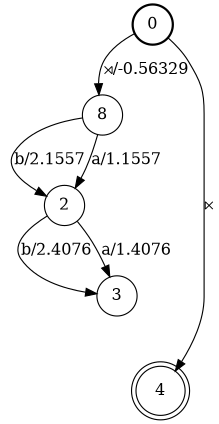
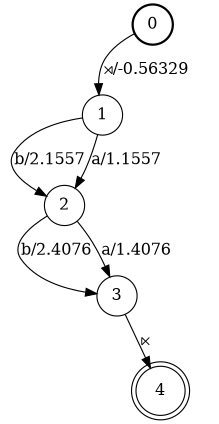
node "8": label "8" -> "1"
edge "0" -> "4": now "3" -> "4"
